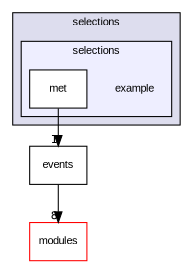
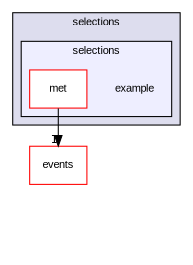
node "met": color black -> red
node "events": color black -> red
node "modules": removed
